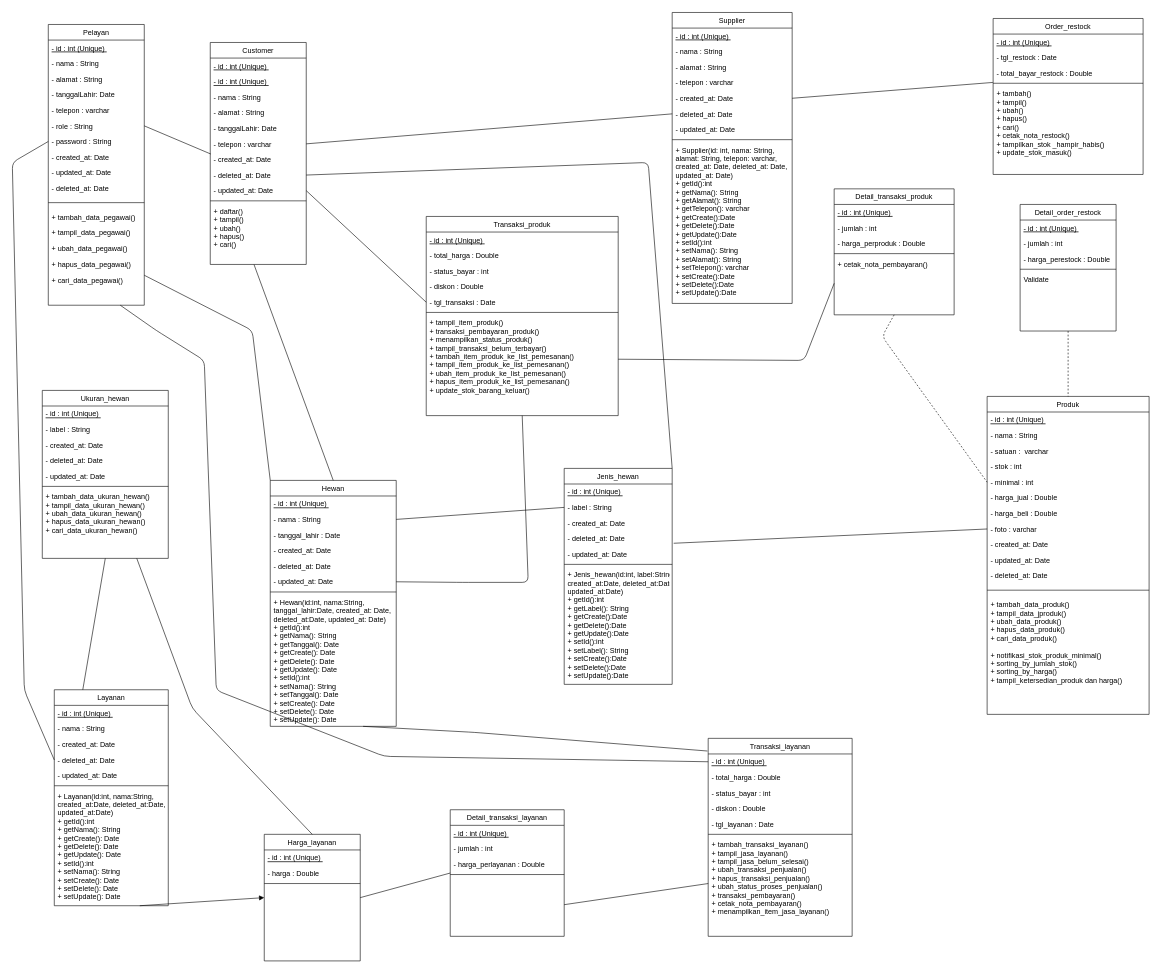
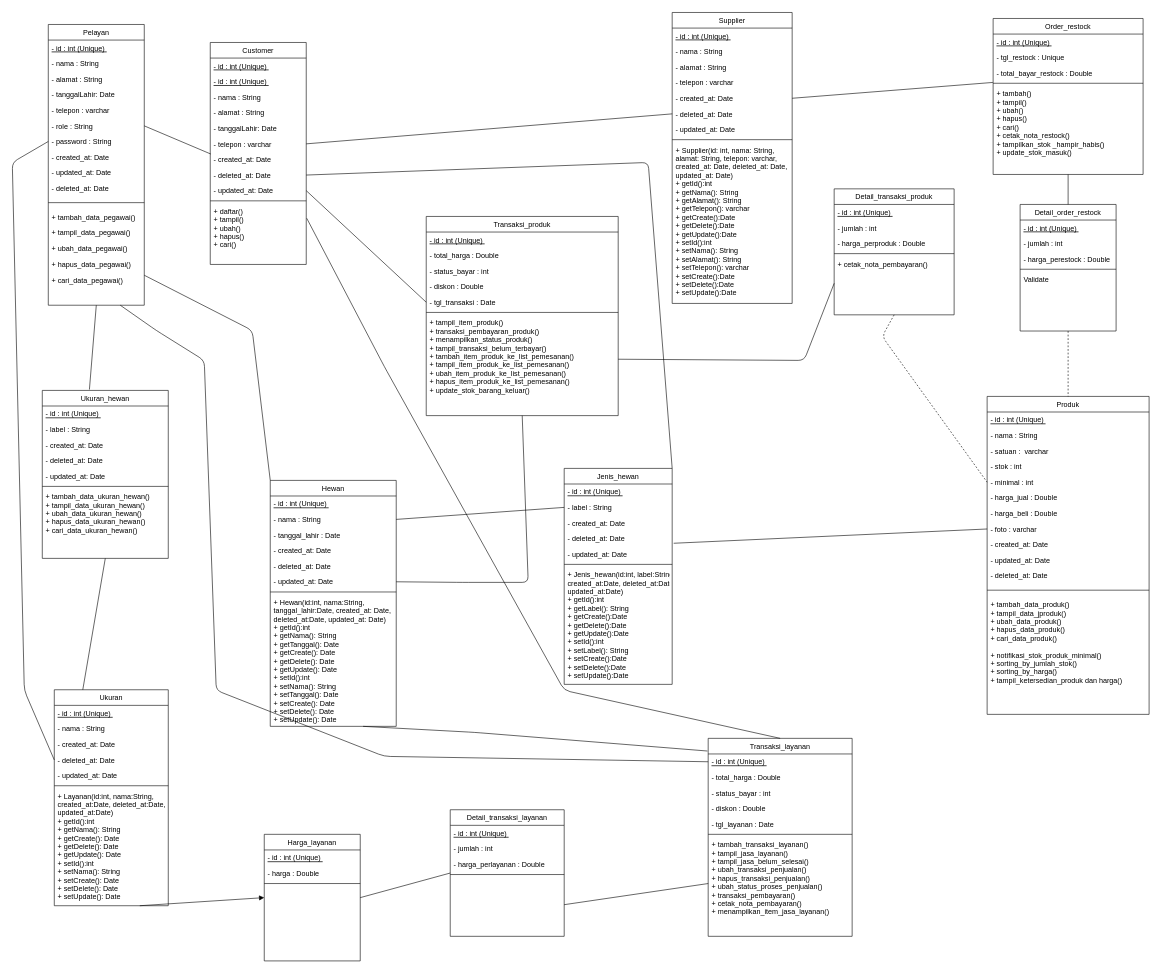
node "- tgl_restock : Date": label "- tgl_restock : Date" -> "- tgl_restock : Unique"
edge "Order_restock" -- "Detail_order_restock": added
edge "Pelayan" -- "Ukuran_hewan": added
edge "+ daftar() + tampil() + ubah() + hapus() + cari()" -- "Hewan": removed
edge "+ daftar() + tampil() + ubah() + hapus() + cari()" -- "Transaksi_layanan": added
node "Layanan": label "Layanan" -> "Ukuran"
edge "Ukuran_hewan" -- "Harga_layanan": removed
